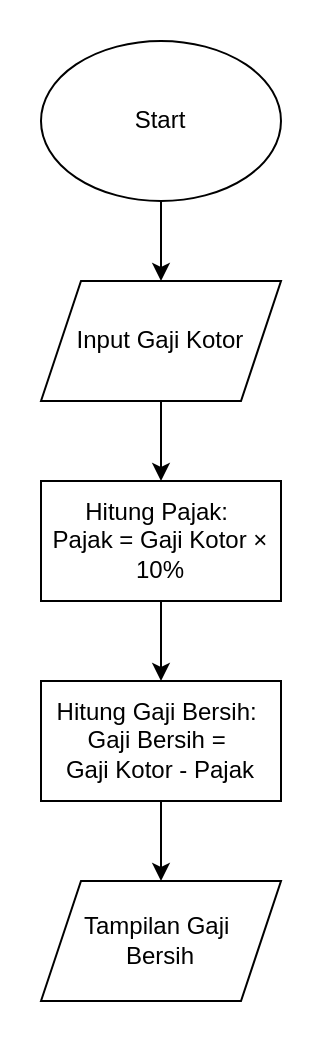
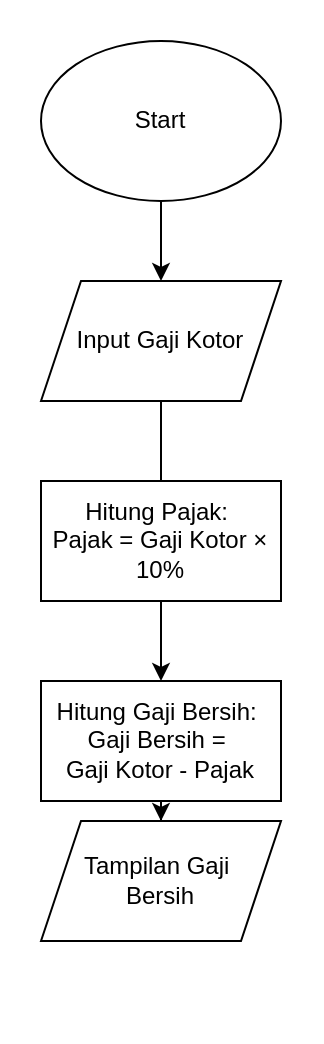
edge "Input Gaji Kotor" -> "Hitung Pajak: Pajak = Gaji Kotor × 10%": arrowhead classic -> none
node "Tampilan Gaji Bersih": moved (161, 941) -> (161, 881)
